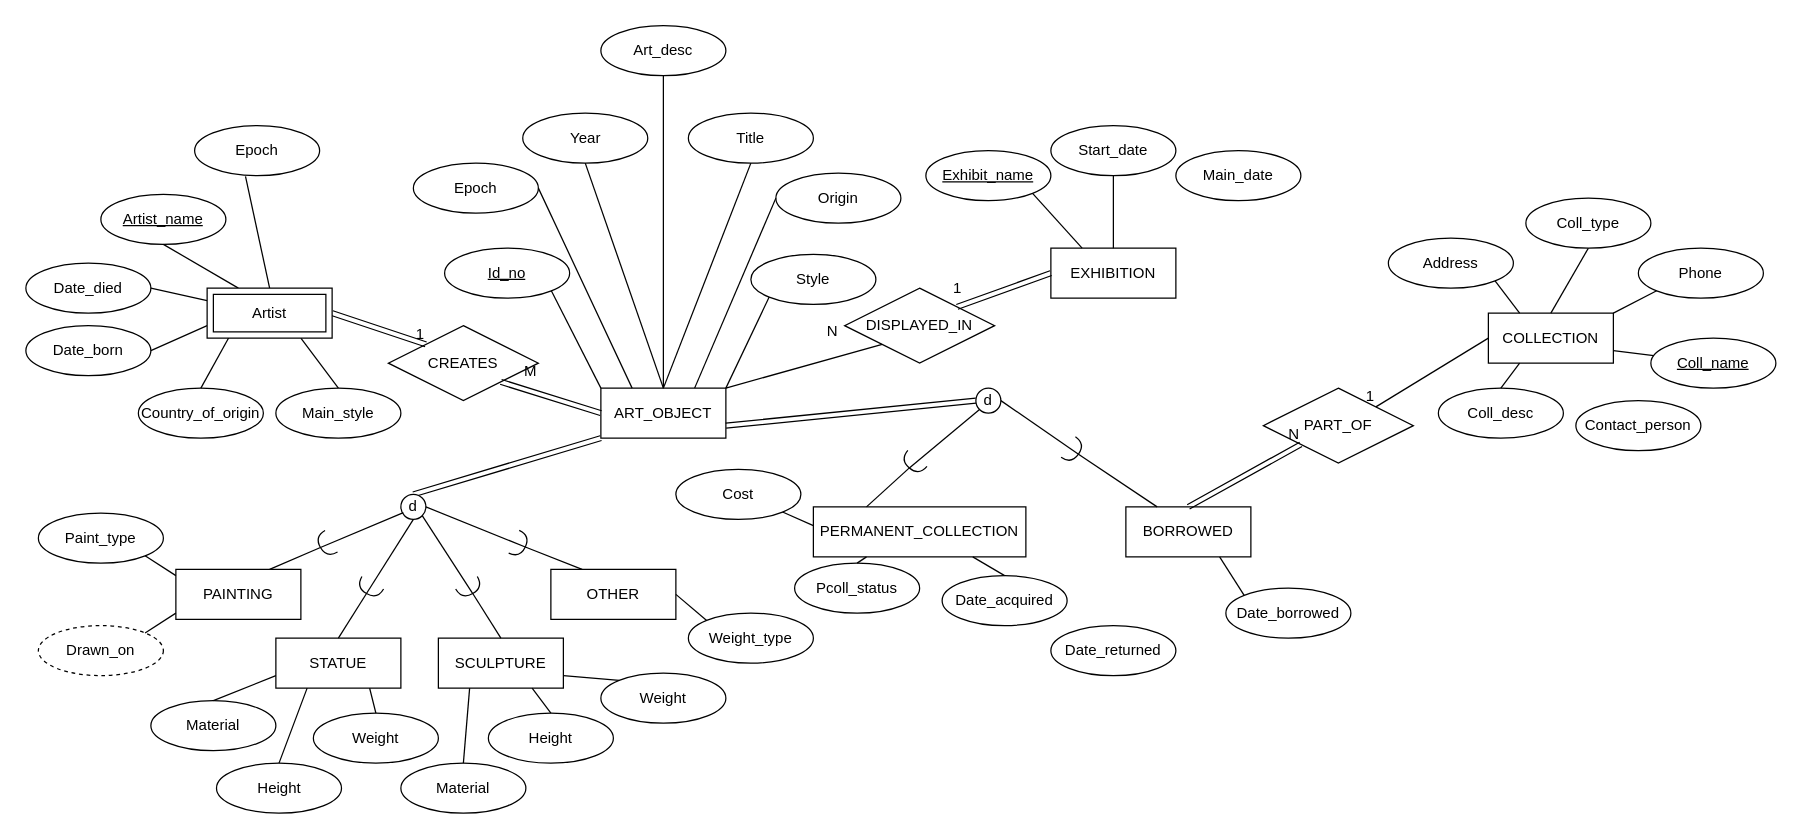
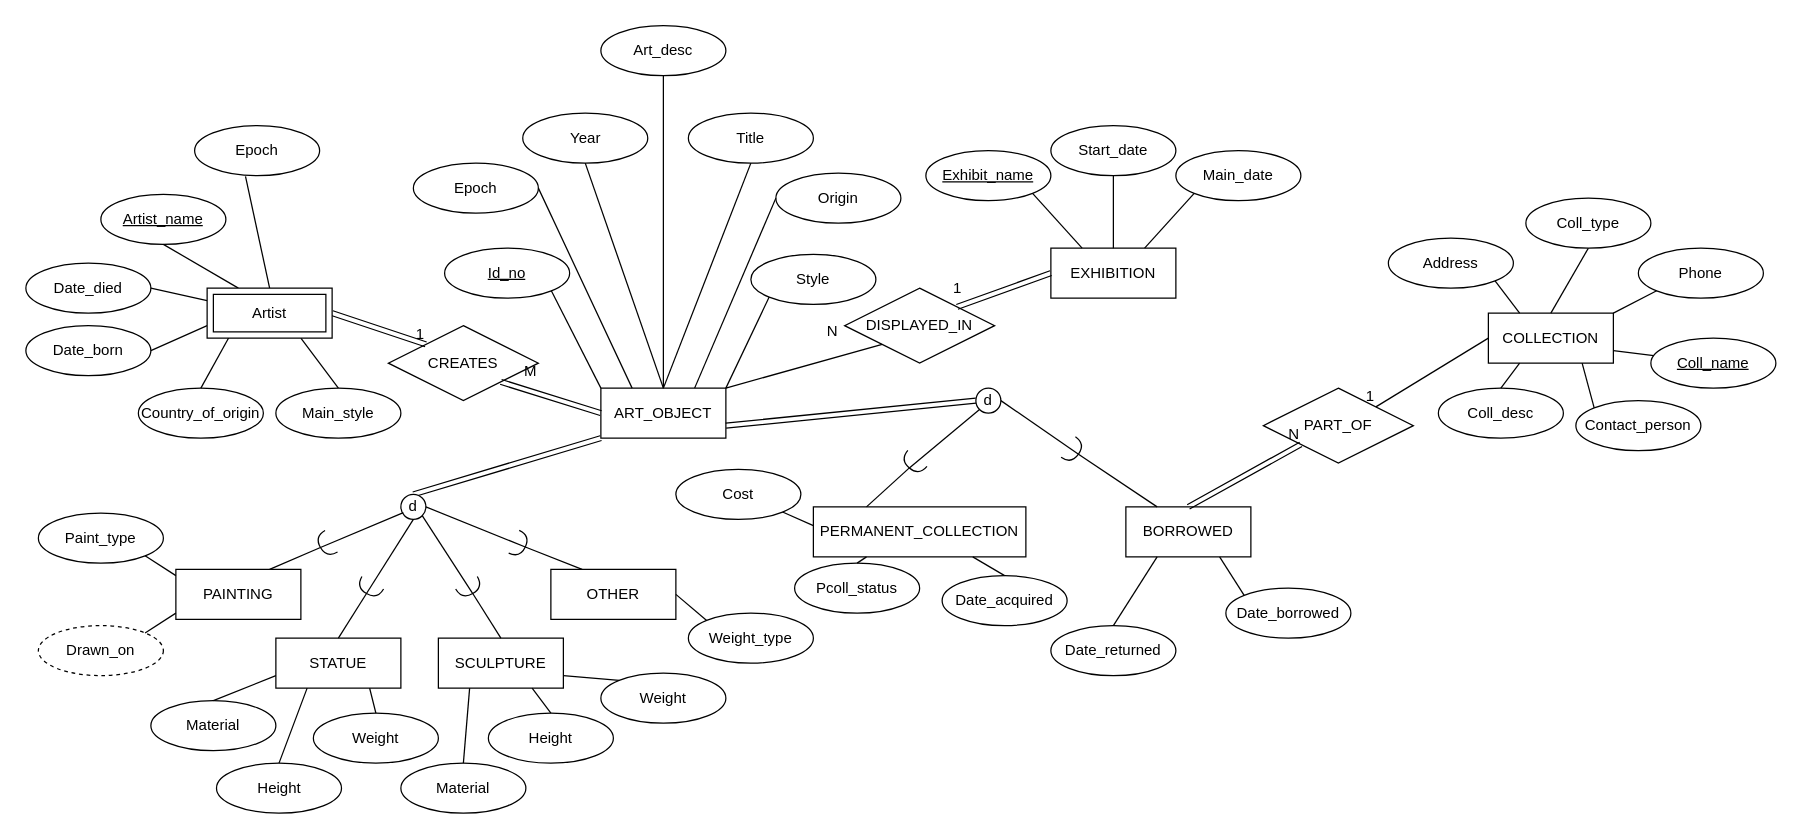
edge "Main_date" -- "EXHIBITION": added
edge "COLLECTION" -- "Contact_person": added
edge "BORROWED" -- "Date_returned": added
